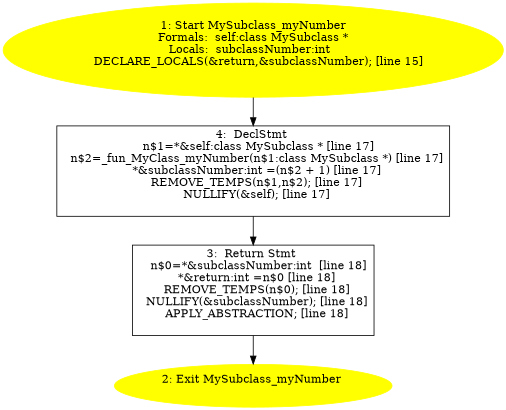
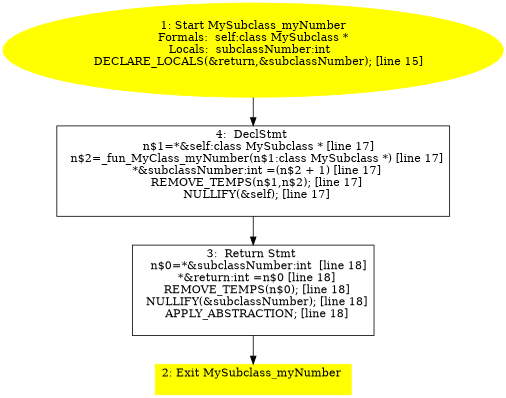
node "2: Exit MySubclass_myNumber": shape ellipse -> box
